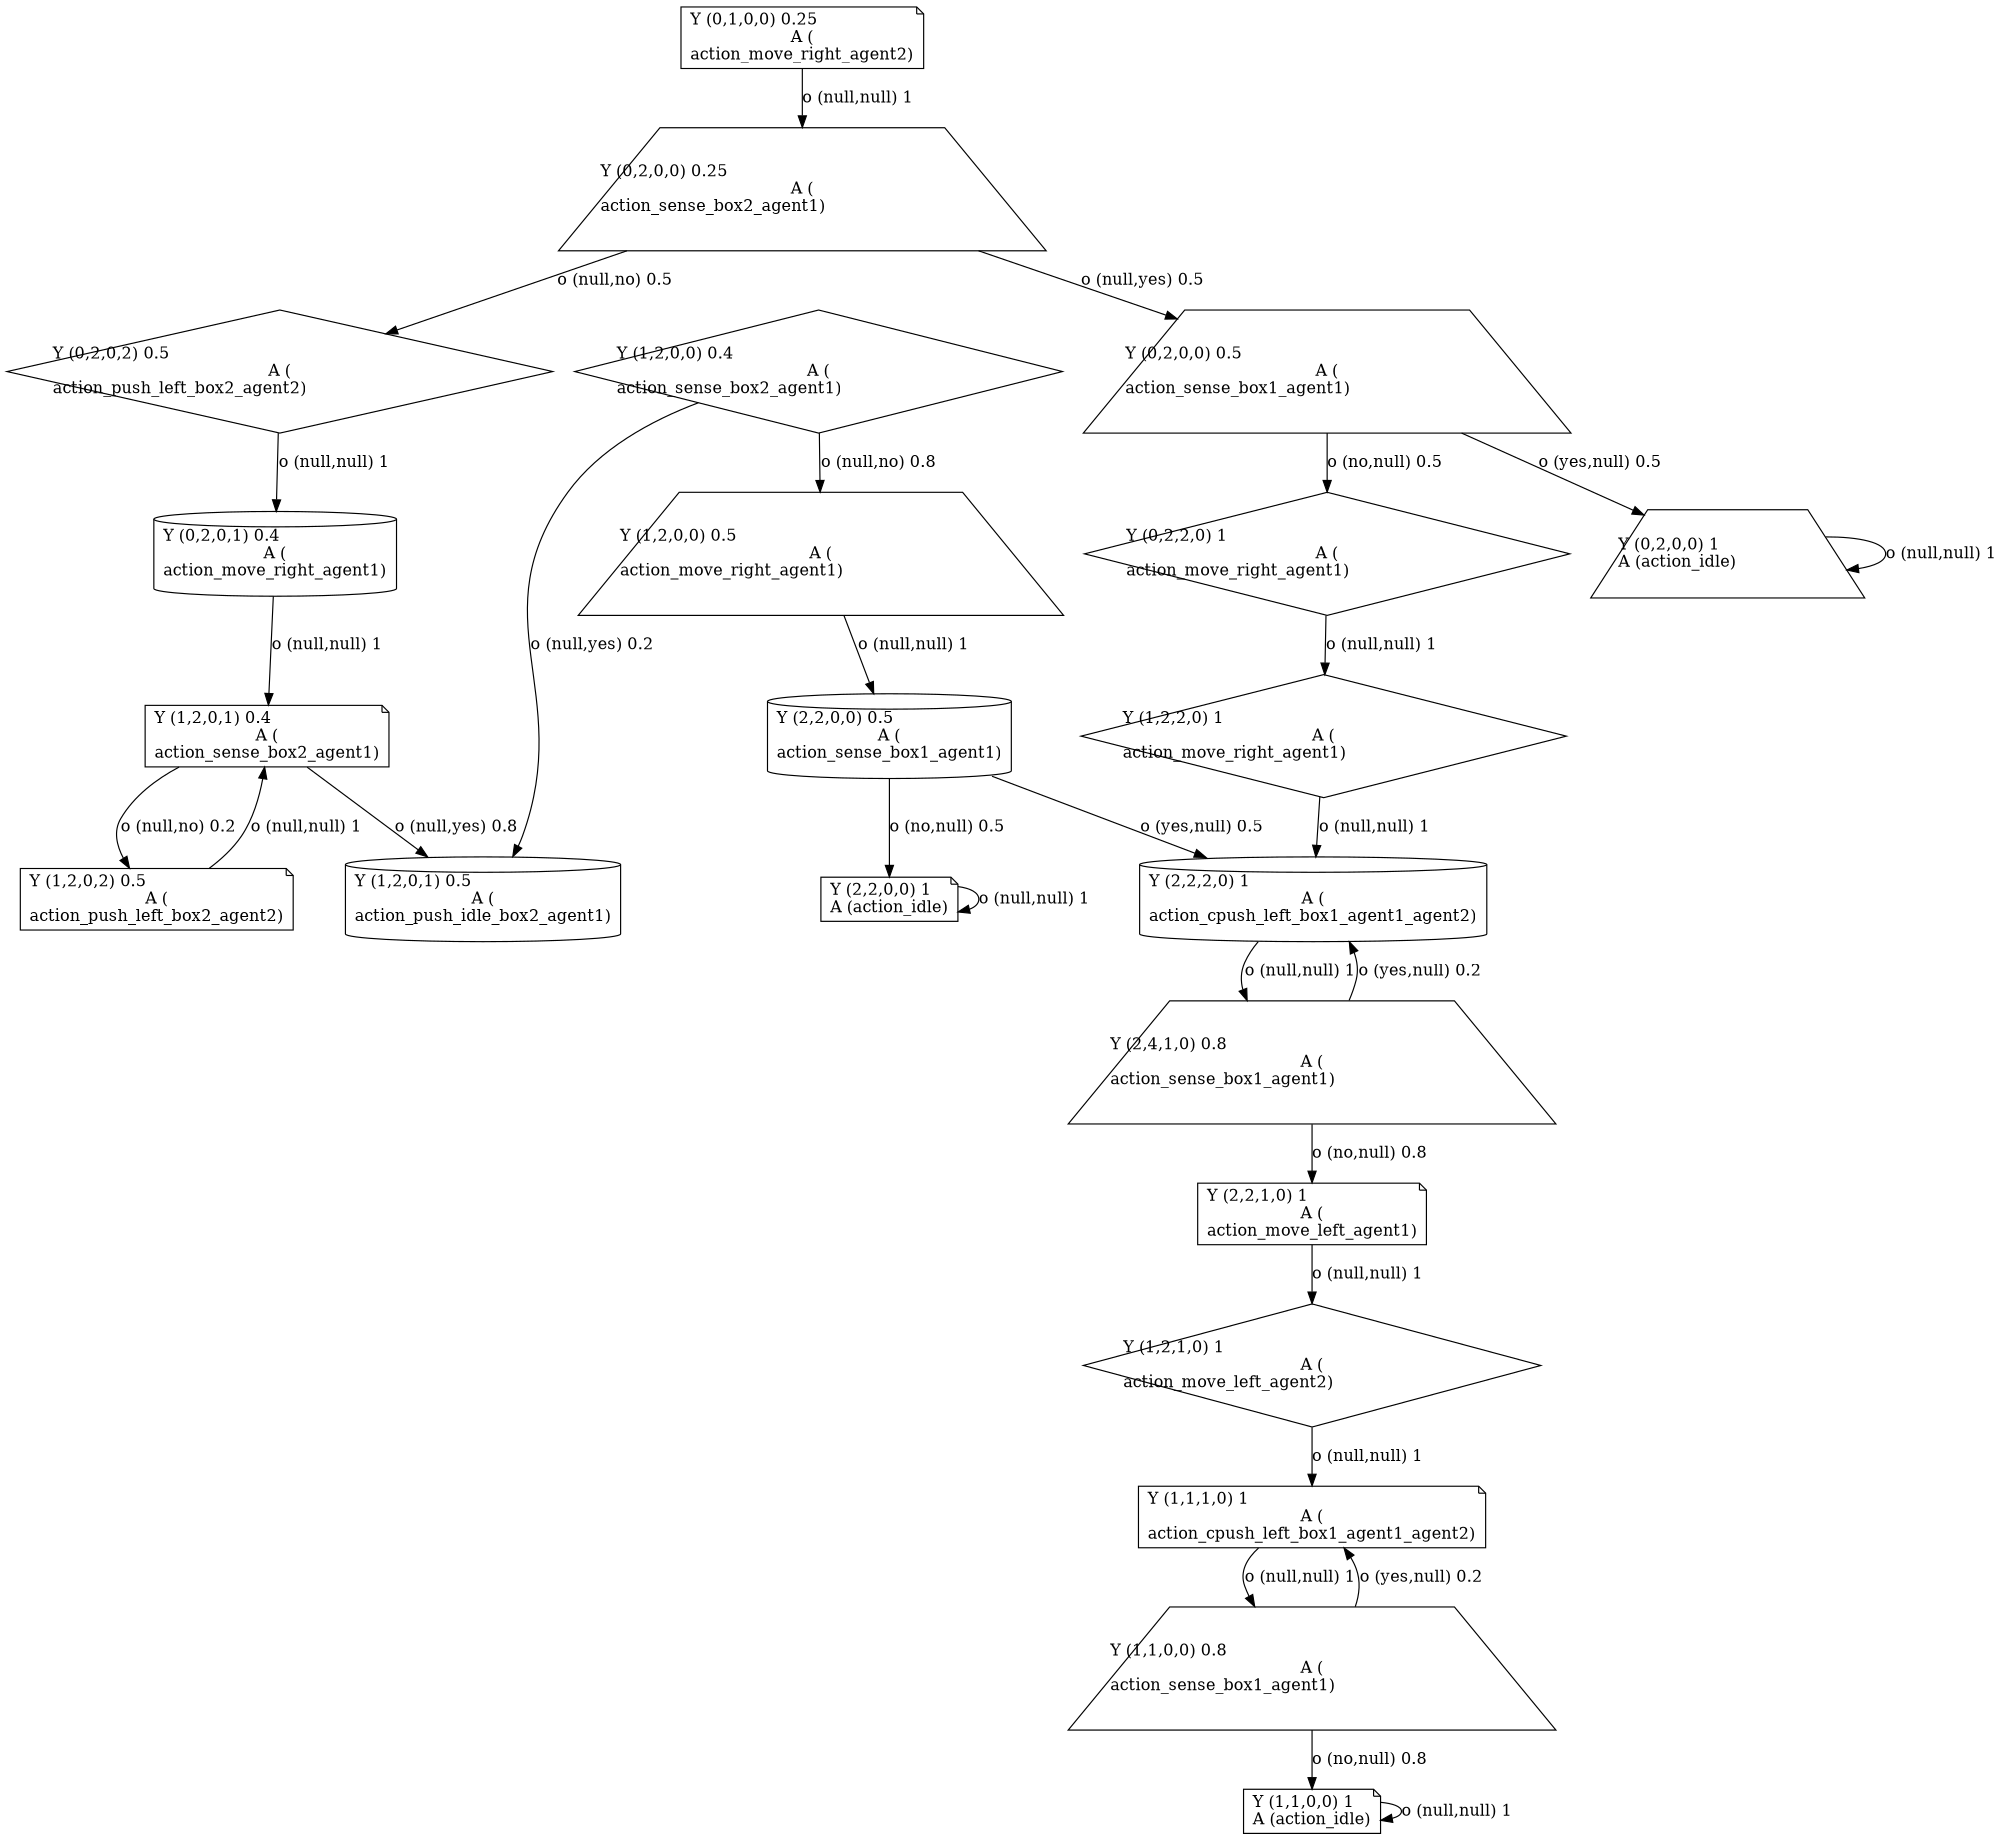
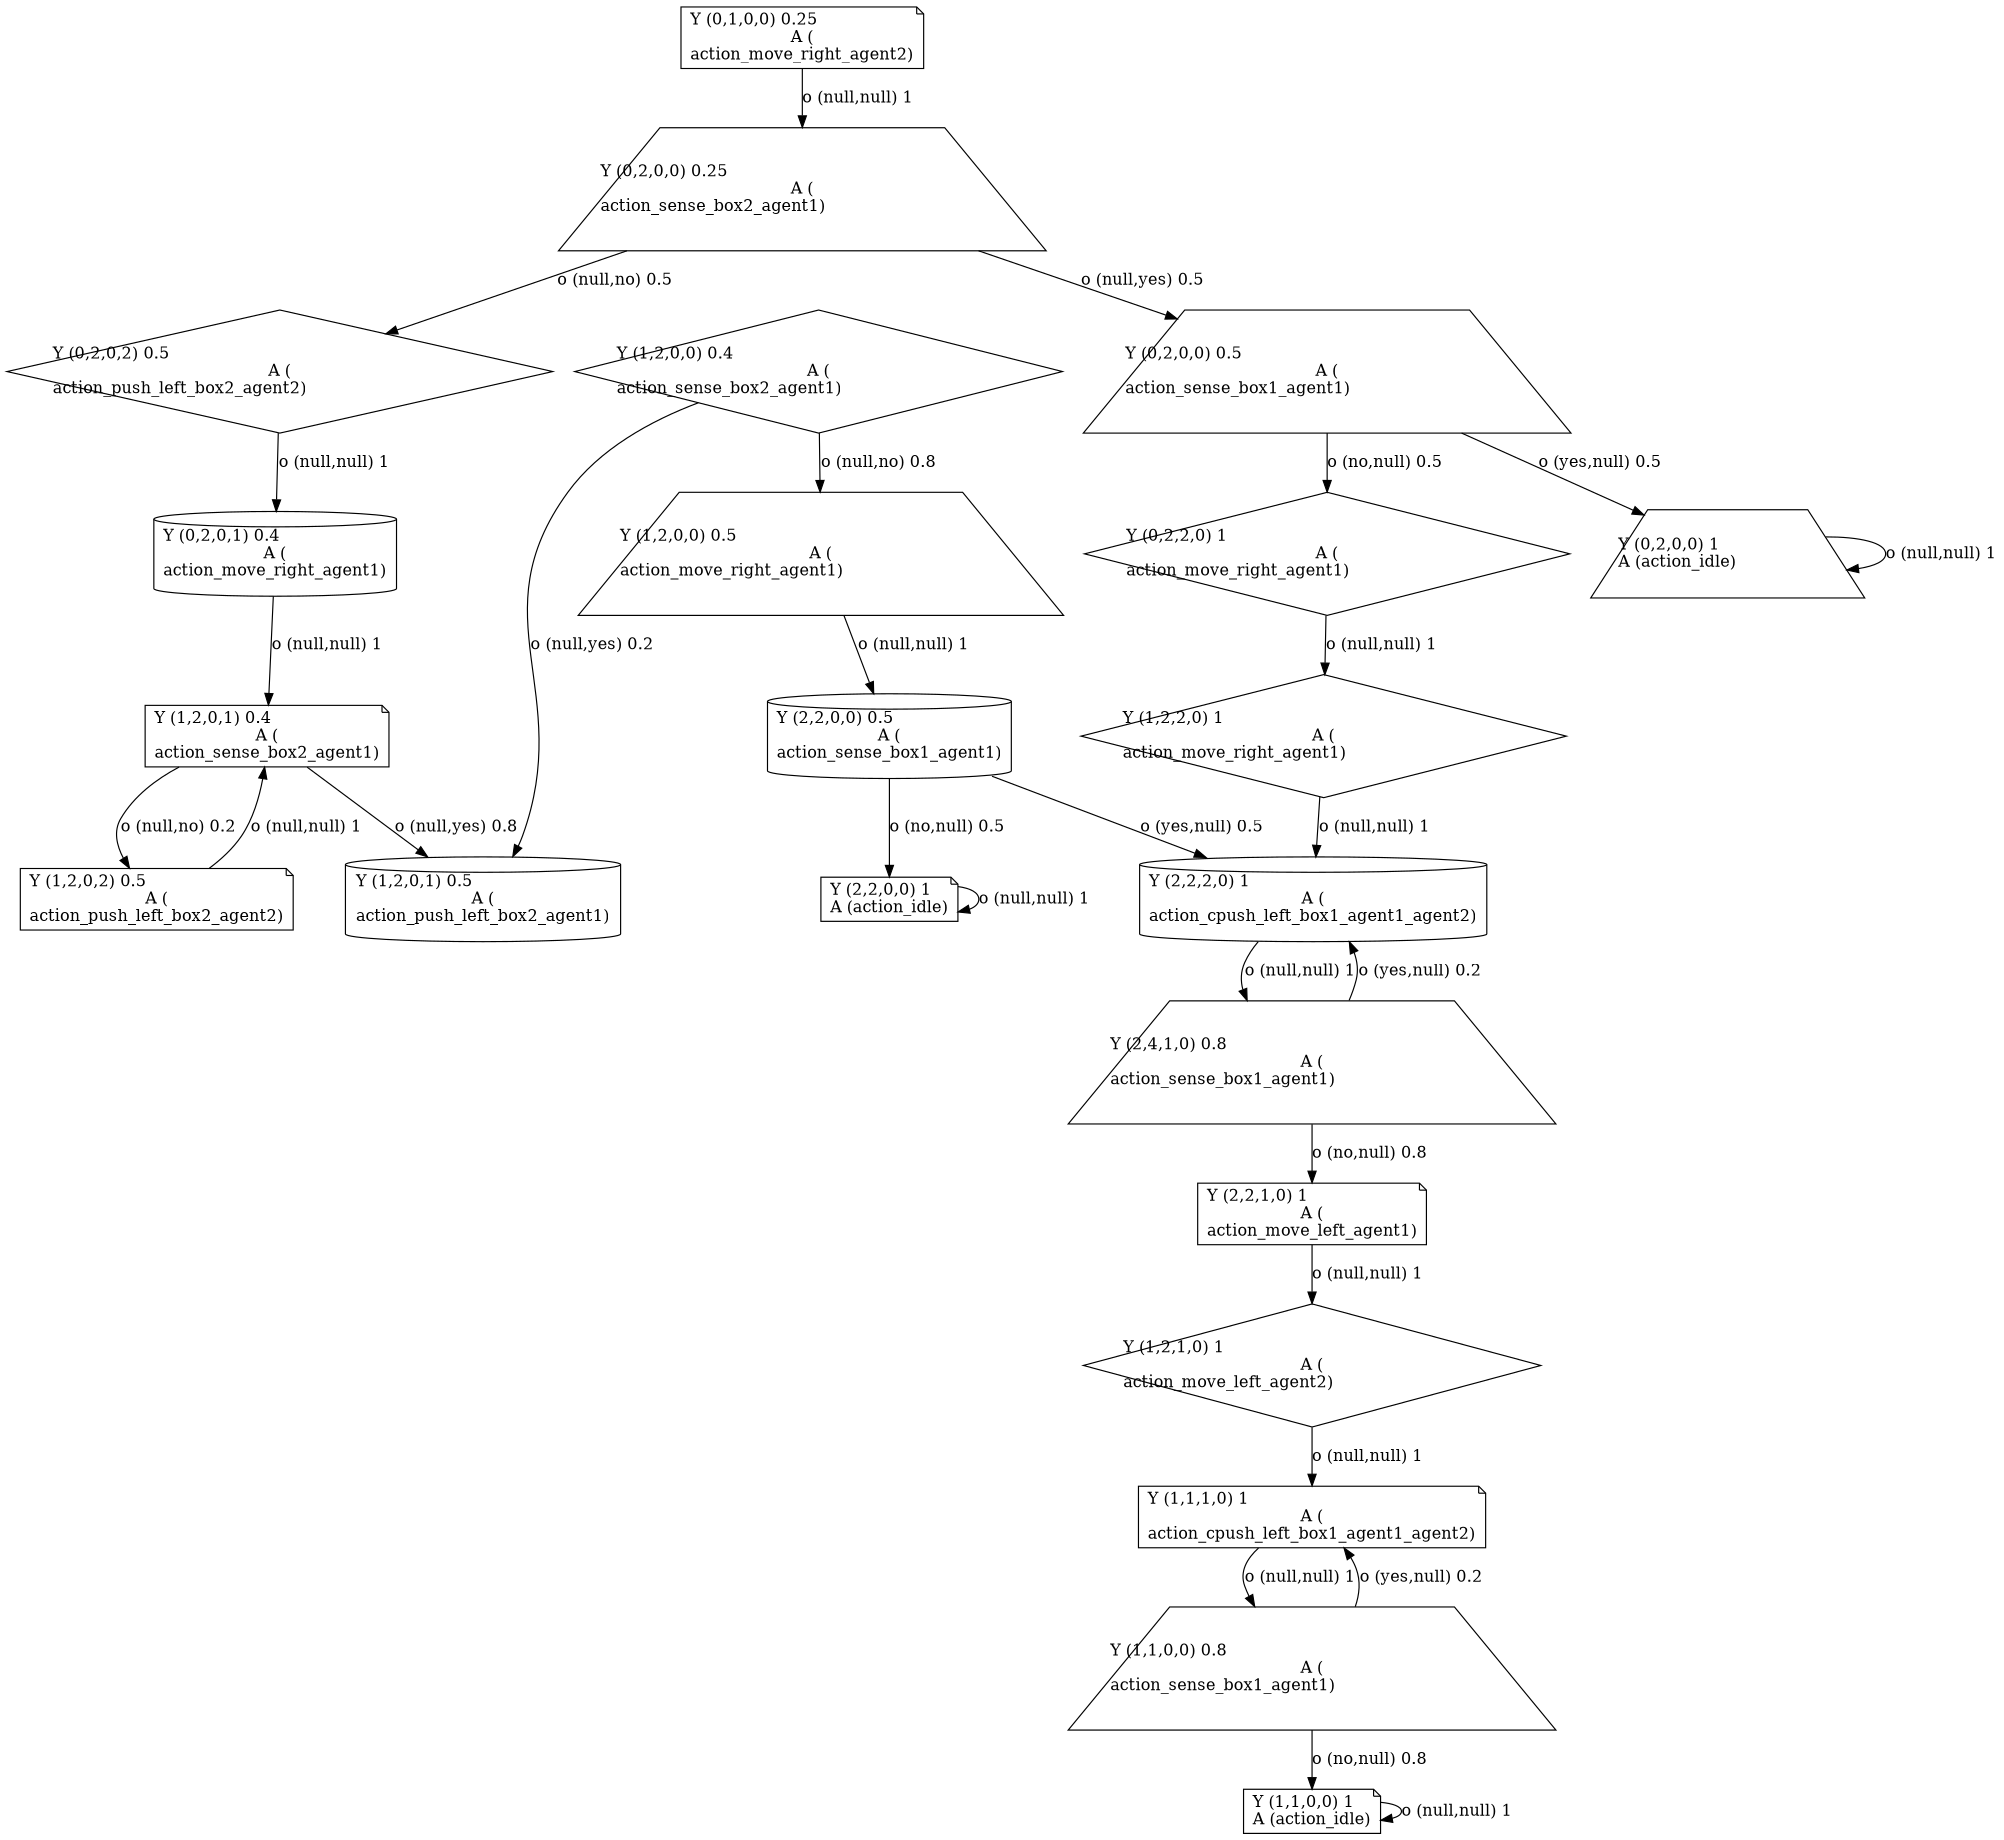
node "Y (1,2,0,1) 0.5 A ( action_push_idle_box2_agent1)": label "Y (1,2,0,1) 0.5 A ( action_push_idle_box2_agent1)" -> "Y (1,2,0,1) 0.5 A ( action_push_left_box2_agent1)"
